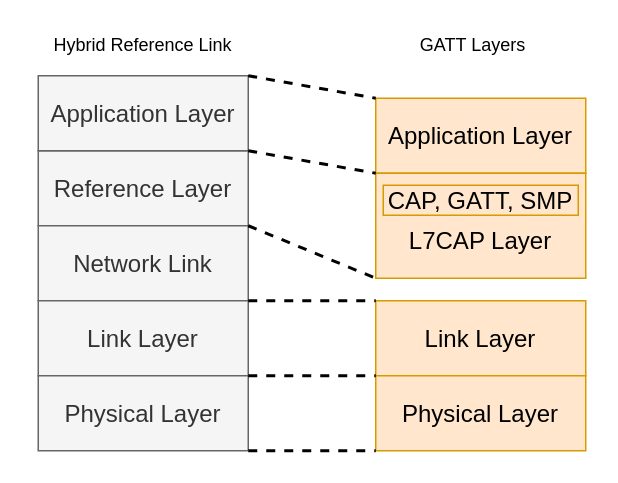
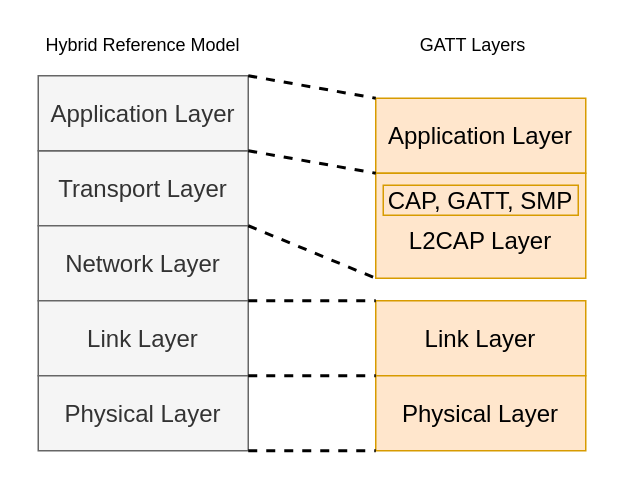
node "Hybrid Reference Link": label "Hybrid Reference Link" -> "Hybrid Reference Model"
node "Reference Layer": label "Reference Layer" -> "Transport Layer"
node "L7CAP Layer": label "L7CAP Layer" -> "L2CAP Layer"
node "Network Link": label "Network Link" -> "Network Layer"
